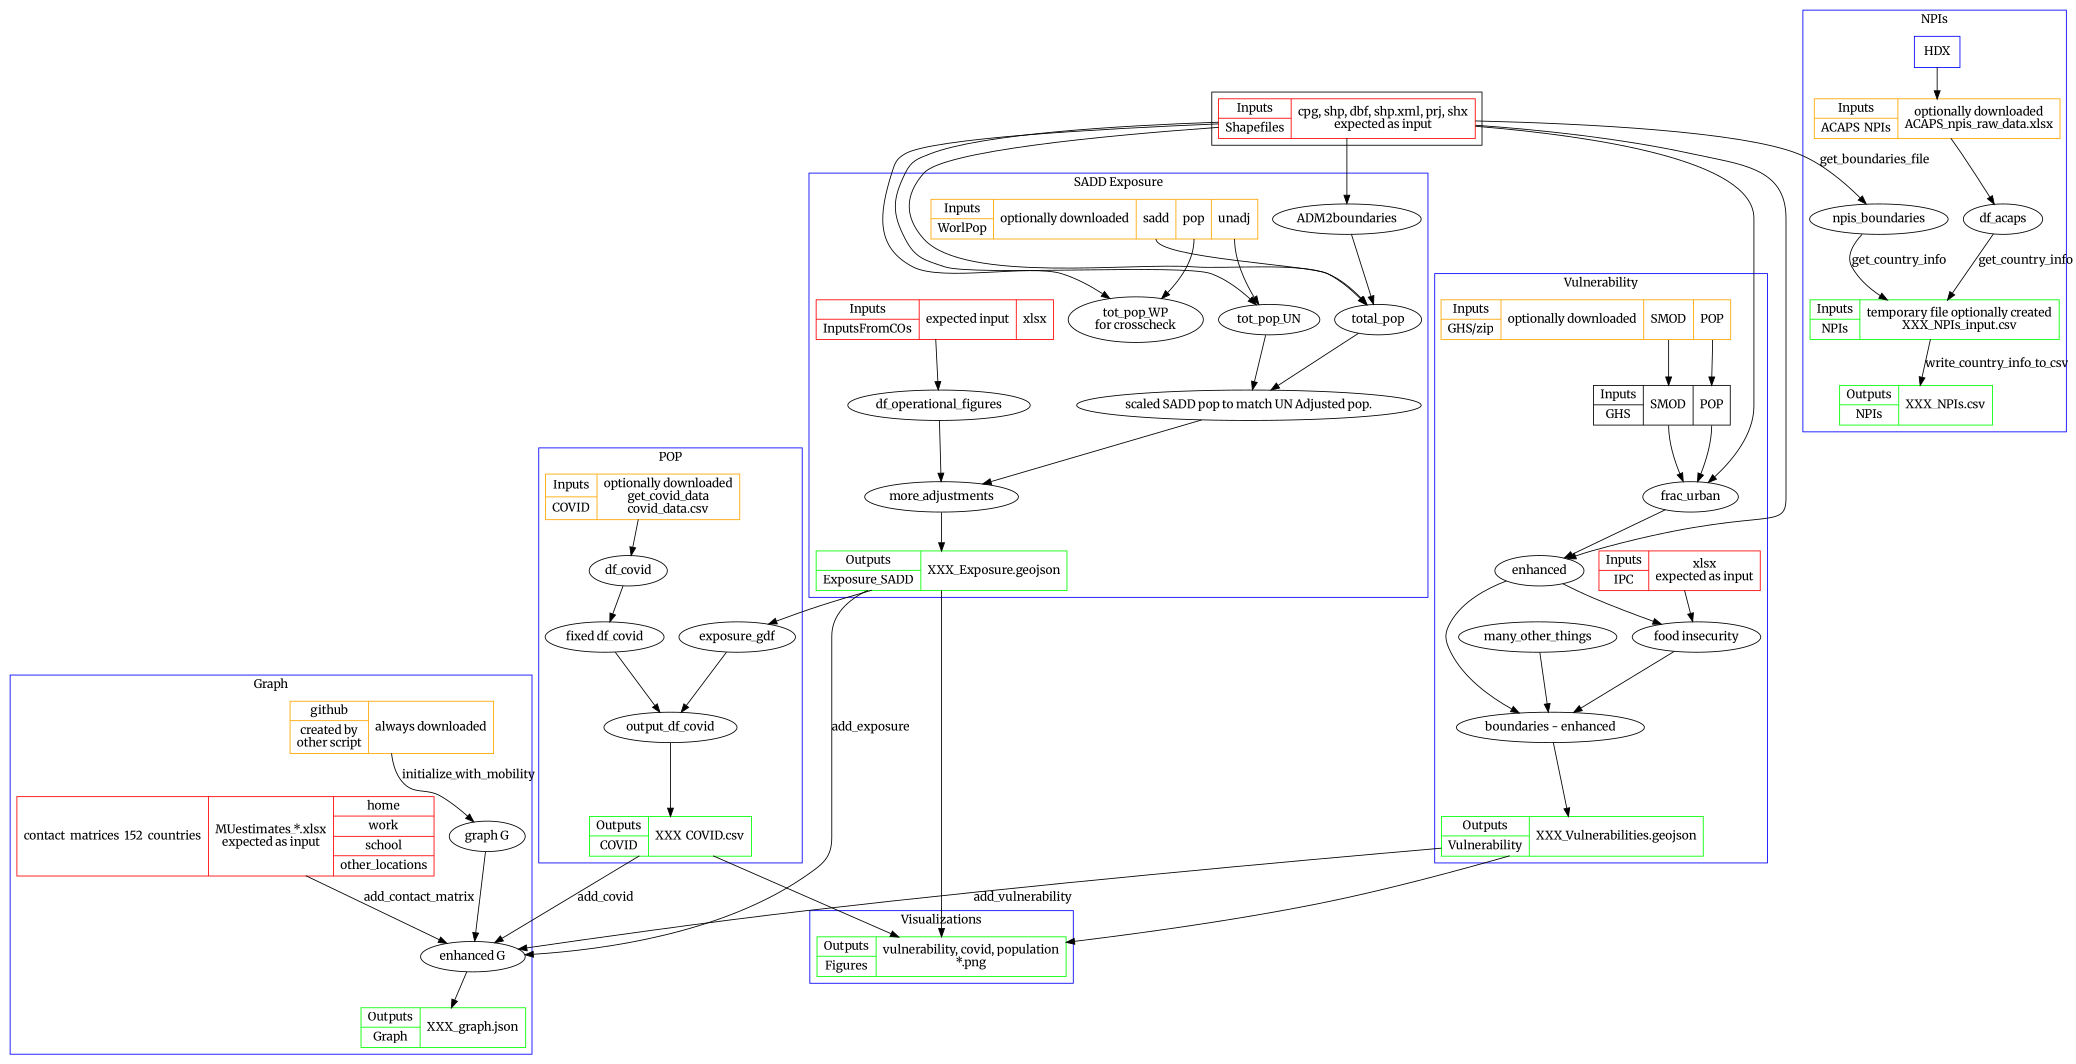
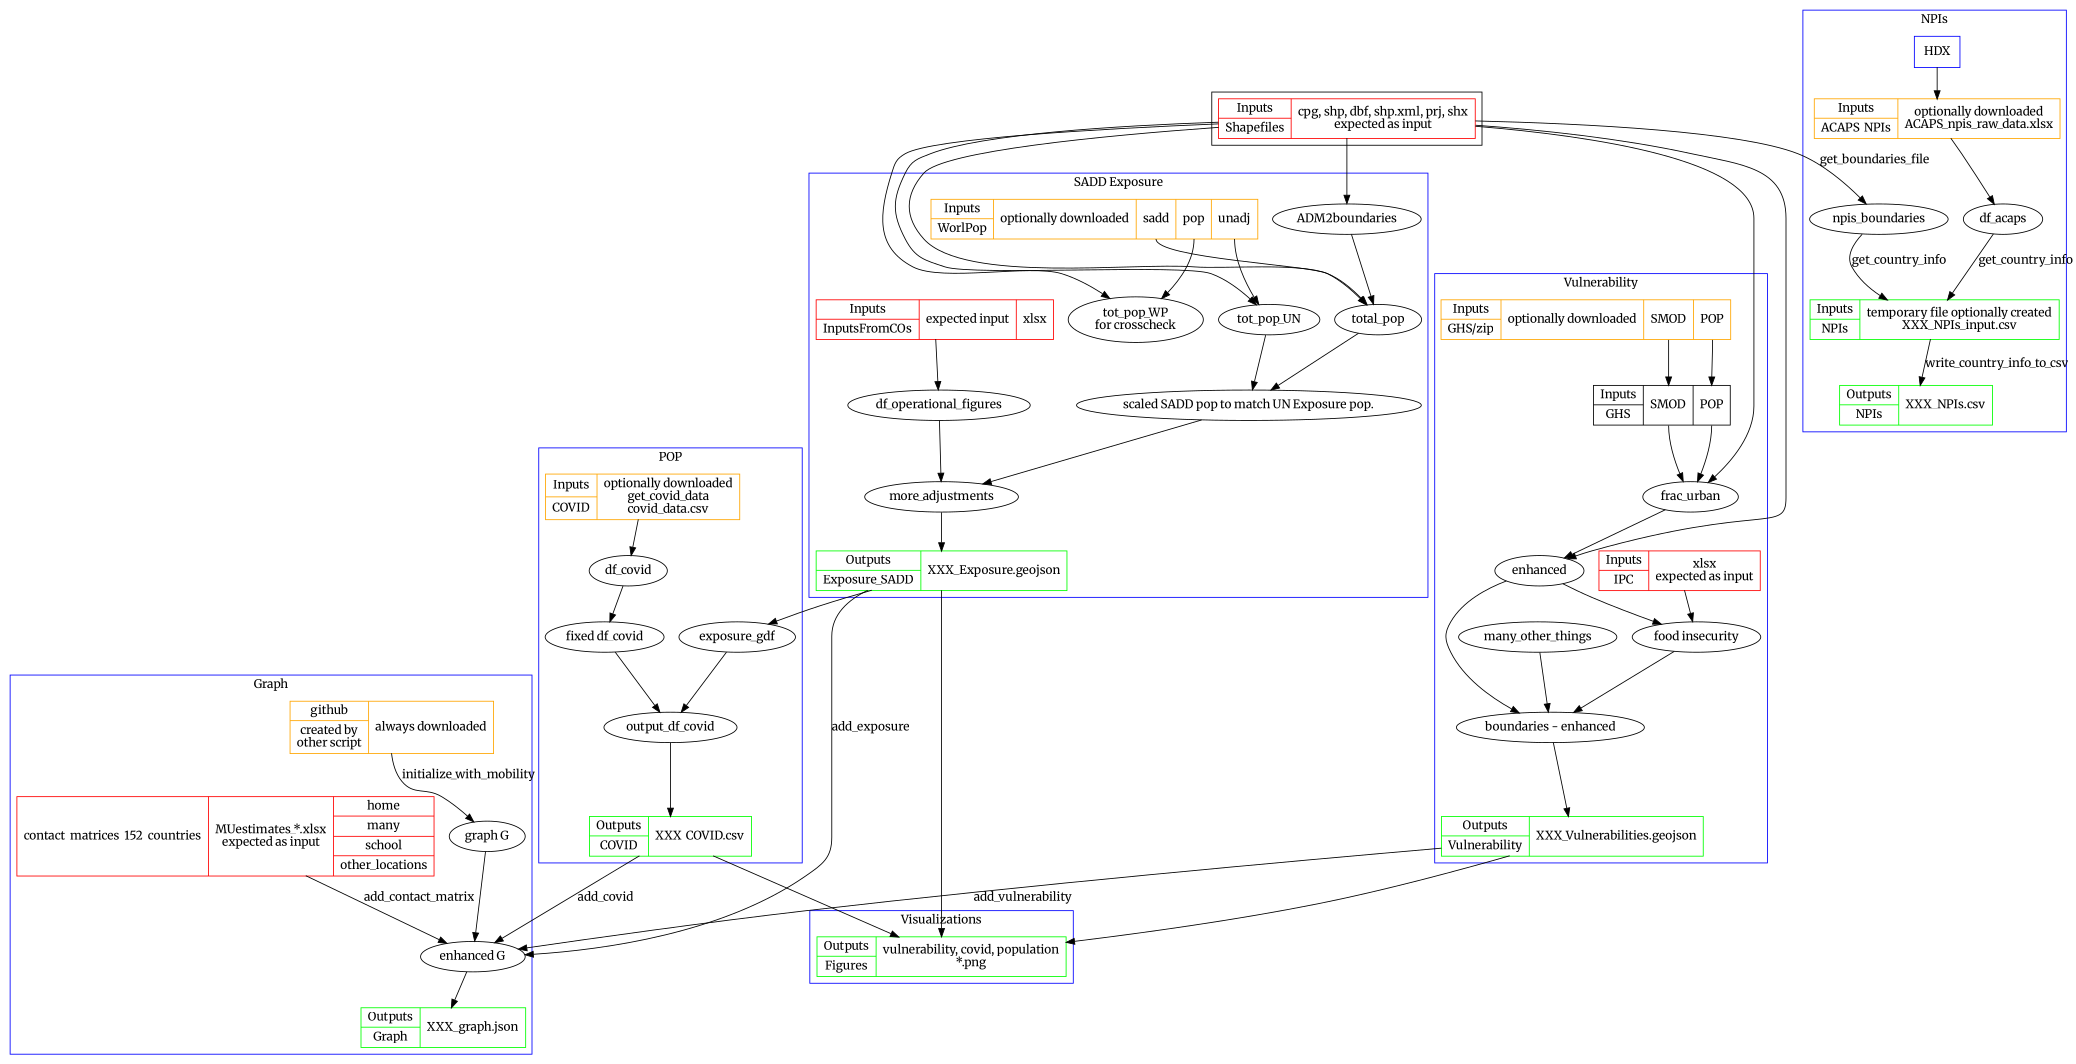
node "scaled SADD pop to match UN Adjusted pop.": label "scaled SADD pop to match UN Adjusted pop." -> "scaled SADD pop to match UN Exposure pop."
node "contact_matrices_152_countries": text "work" -> "many"
